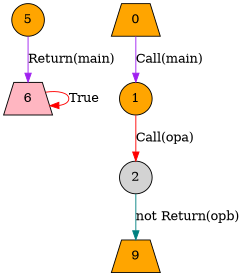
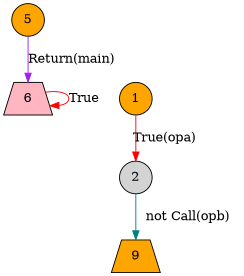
node "0": removed
edge "1" -> "2": label "Call(opa)" -> "True(opa)"
edge "2" -> "9": label "not Return(opb)" -> "not Call(opb)"
